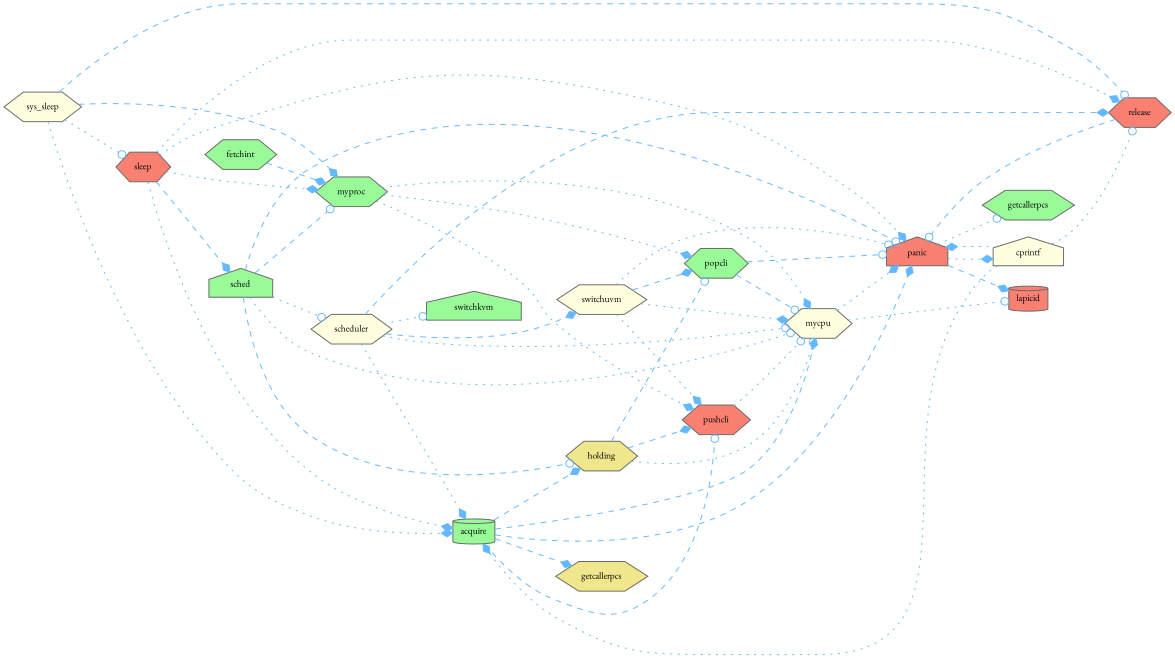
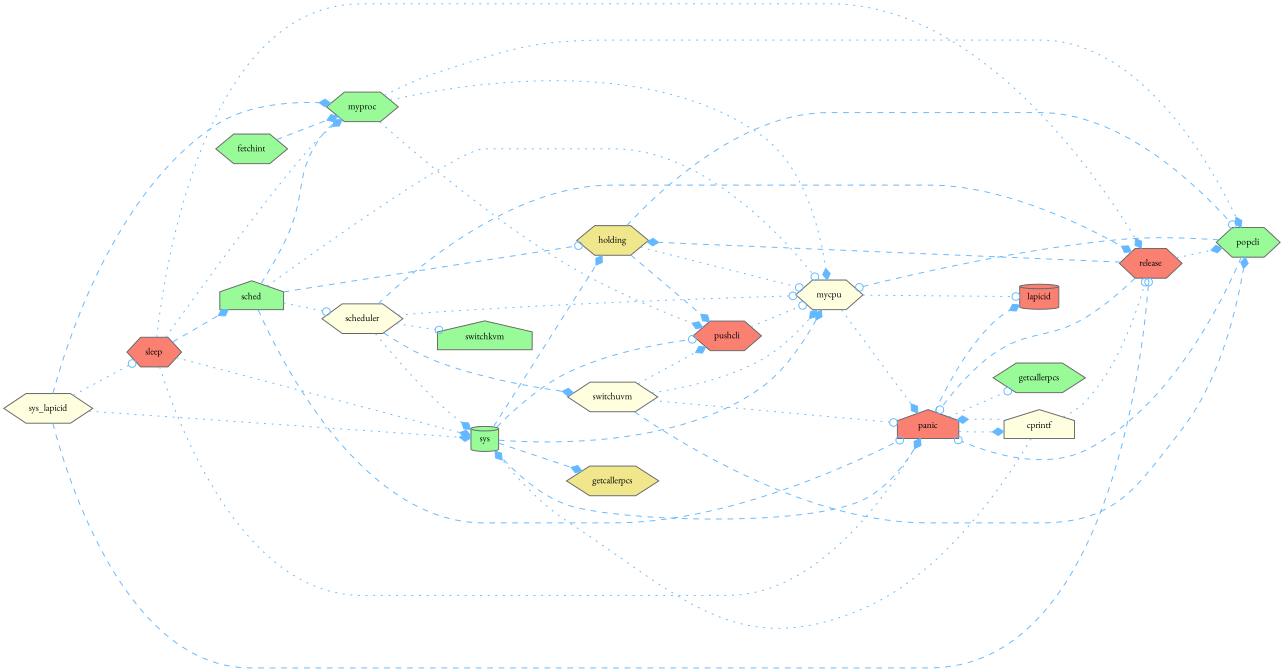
node "sys_sleep": label "sys_sleep" -> "sys_lapicid"
edge "release" -> "holding": added
edge "release" -> "popcli": added
node "acquire": label "acquire" -> "sys"
